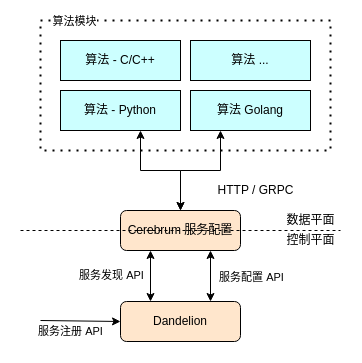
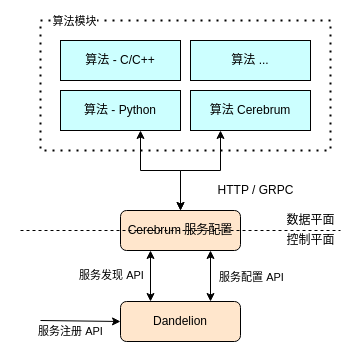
node "算法 Golang": label "算法 Golang" -> "算法 Cerebrum"
